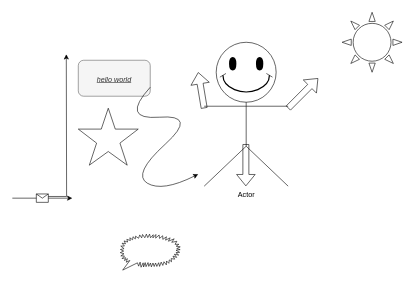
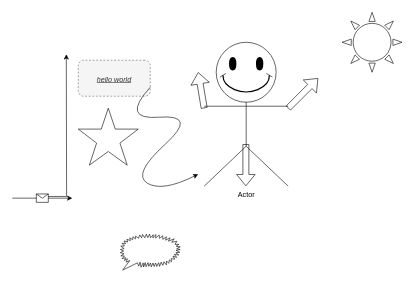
node "hello world": style solid -> dashed
